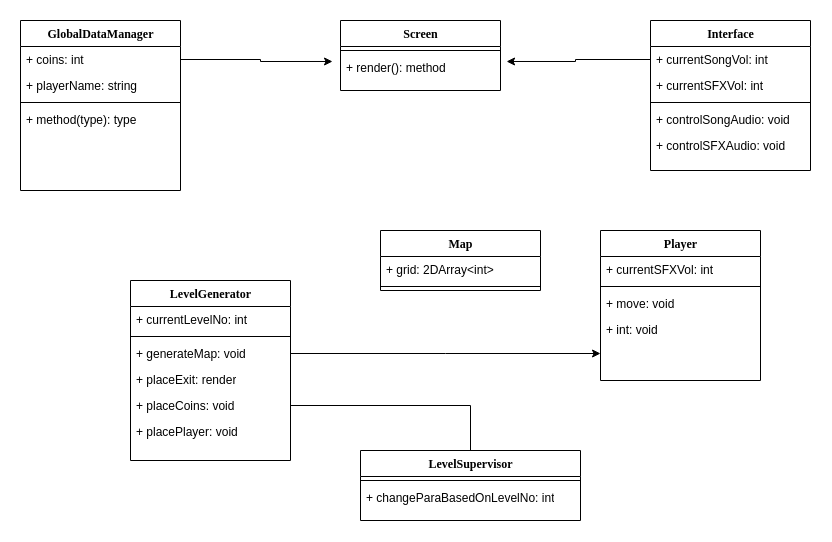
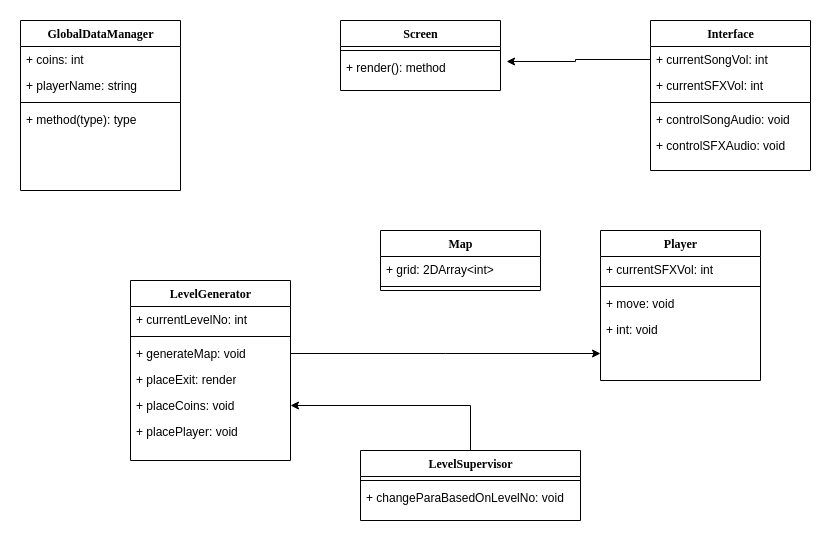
edge "+ coins: int" -> "+ render(): method": removed
edge "+ placeCoins: void" -- "LevelSupervisor": arrowhead none -> classic
node "+ changeParaBasedOnLevelNo: int": label "+ changeParaBasedOnLevelNo: int" -> "+ changeParaBasedOnLevelNo: void"
